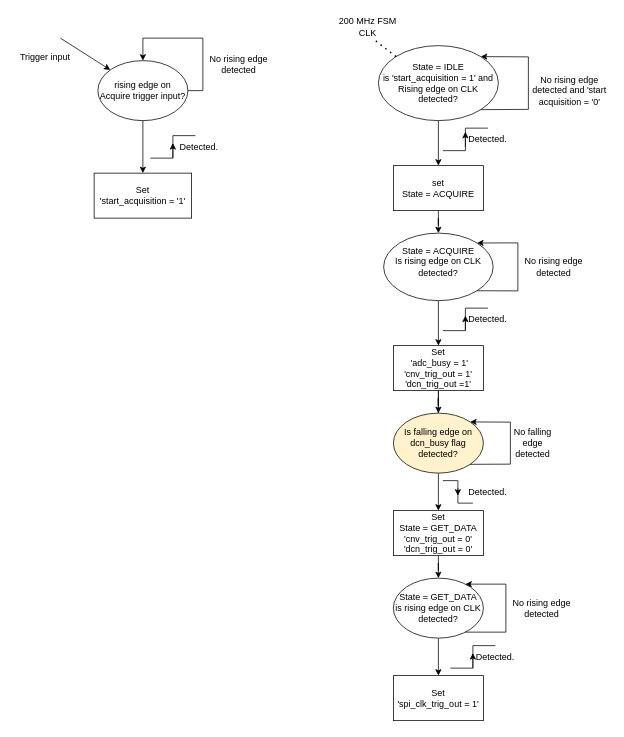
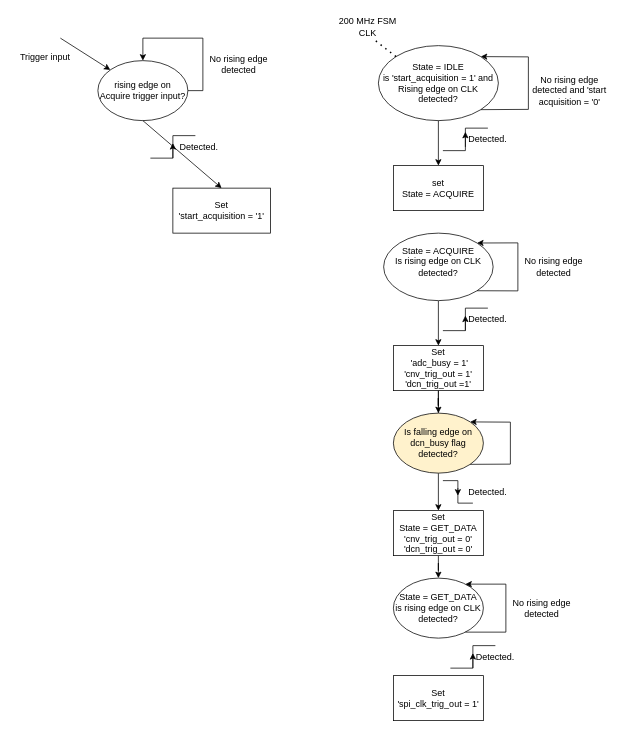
node "Set 'start_acquisition = '1'": moved (143, 195) -> (222, 210)
edge "set State = ACQUIRE" -> "State = ACQUIRE Is rising edge on CLK detected?": removed
node "No falling edge detected": removed
edge "State = GET_DATA is rising edge on CLK detected?" -> "Set 'spi_clk_trig_out = 1'": removed
